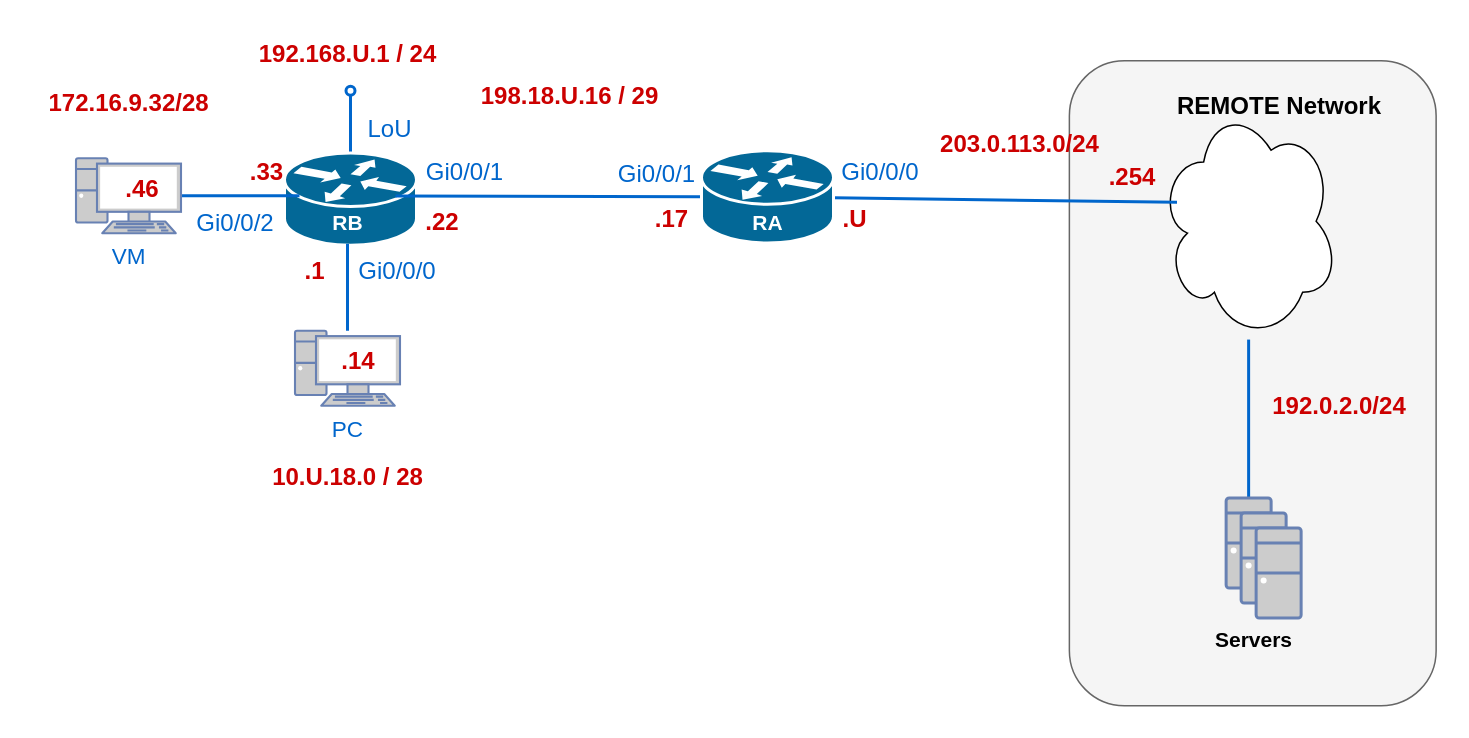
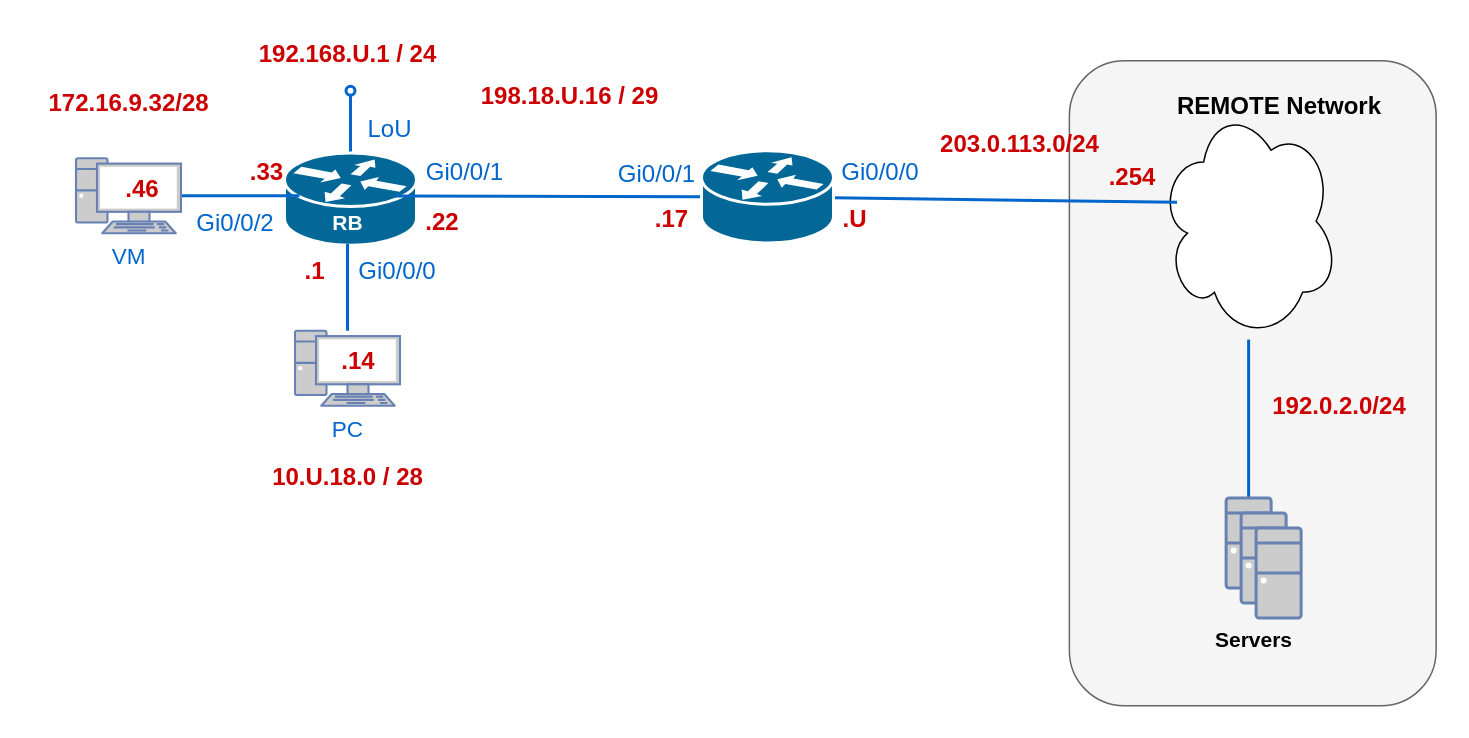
node "RA": removed
